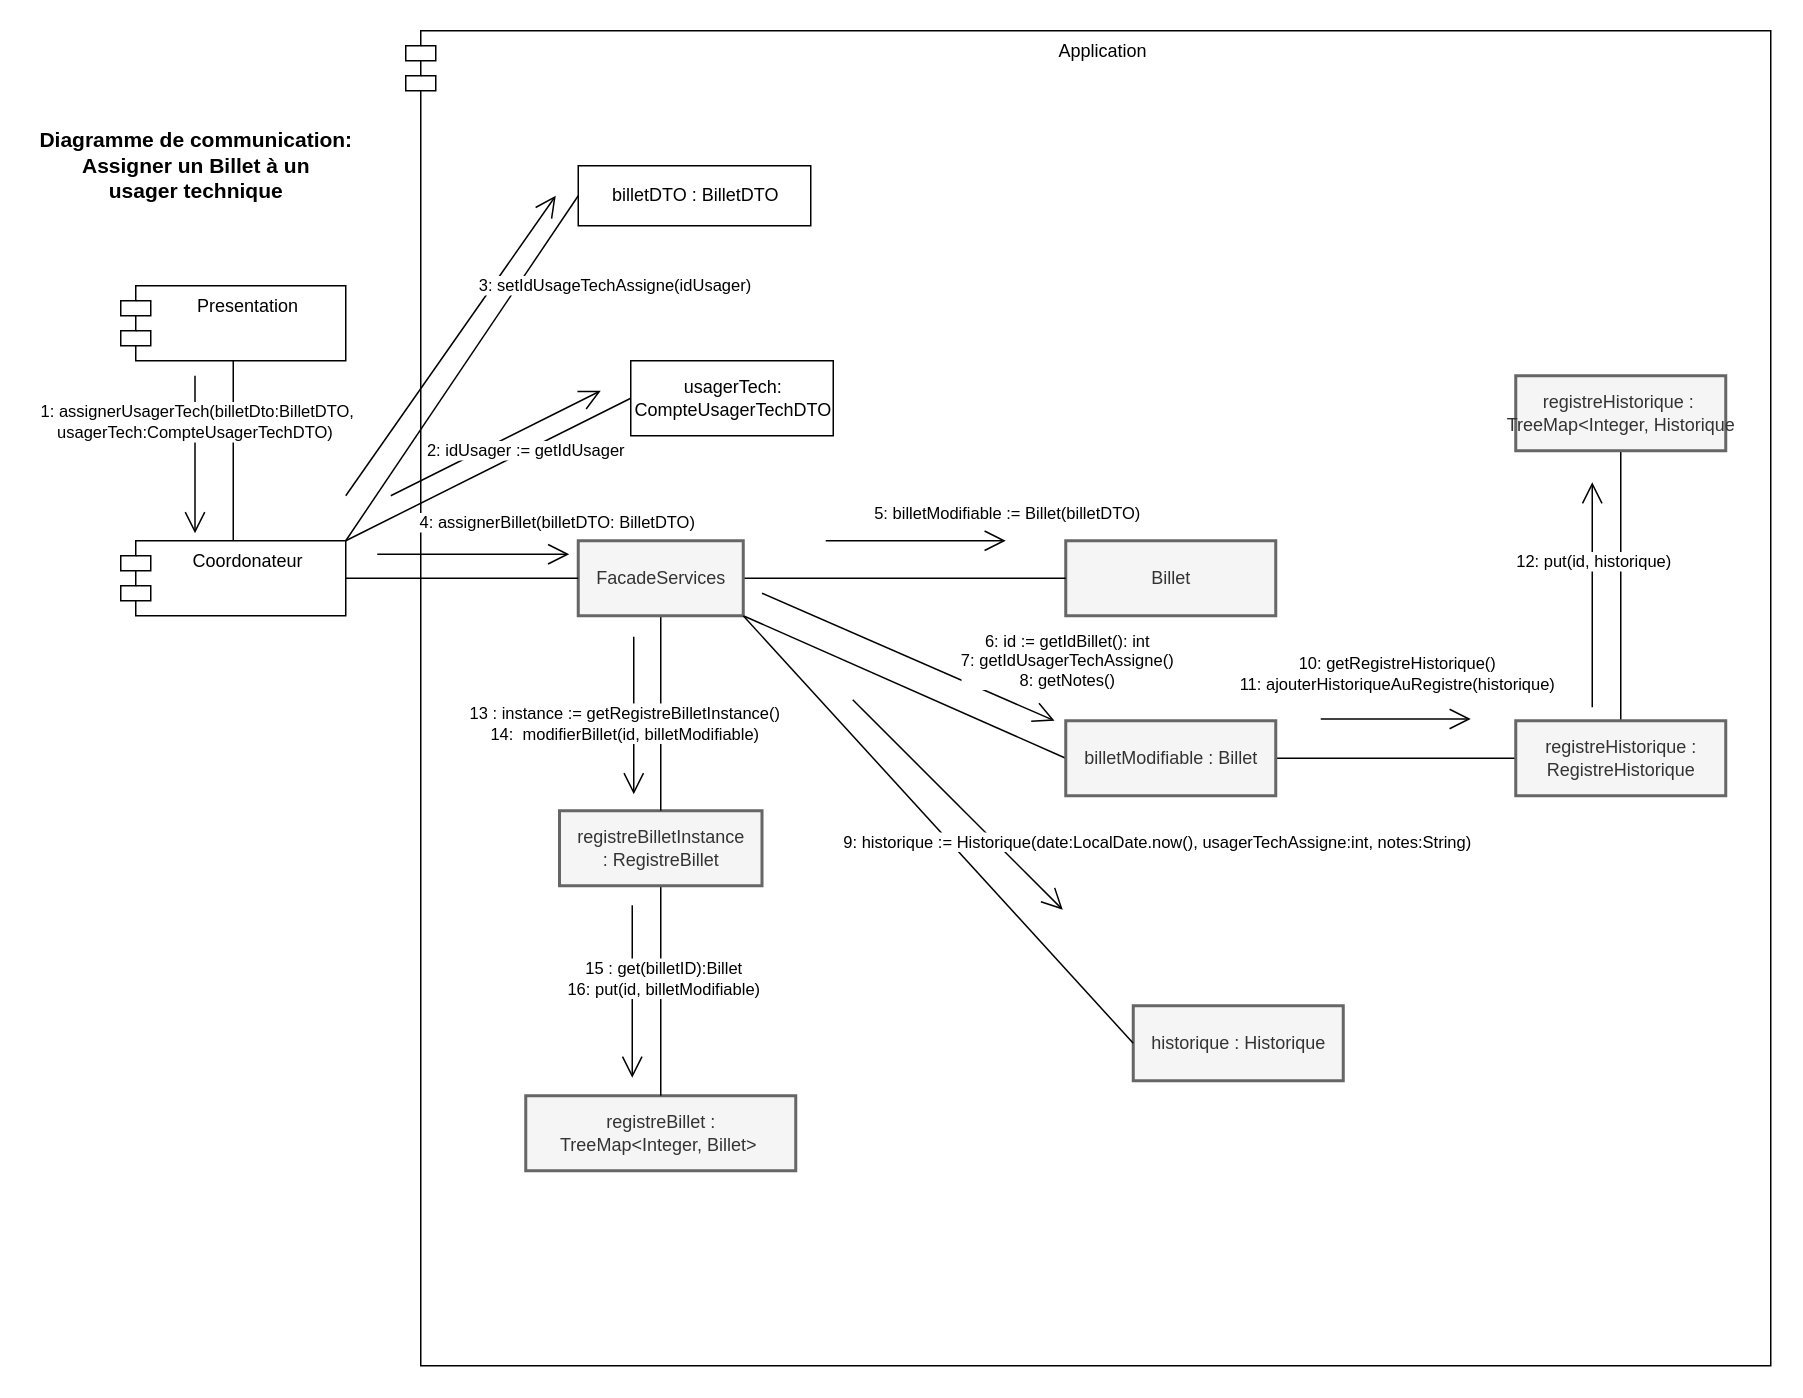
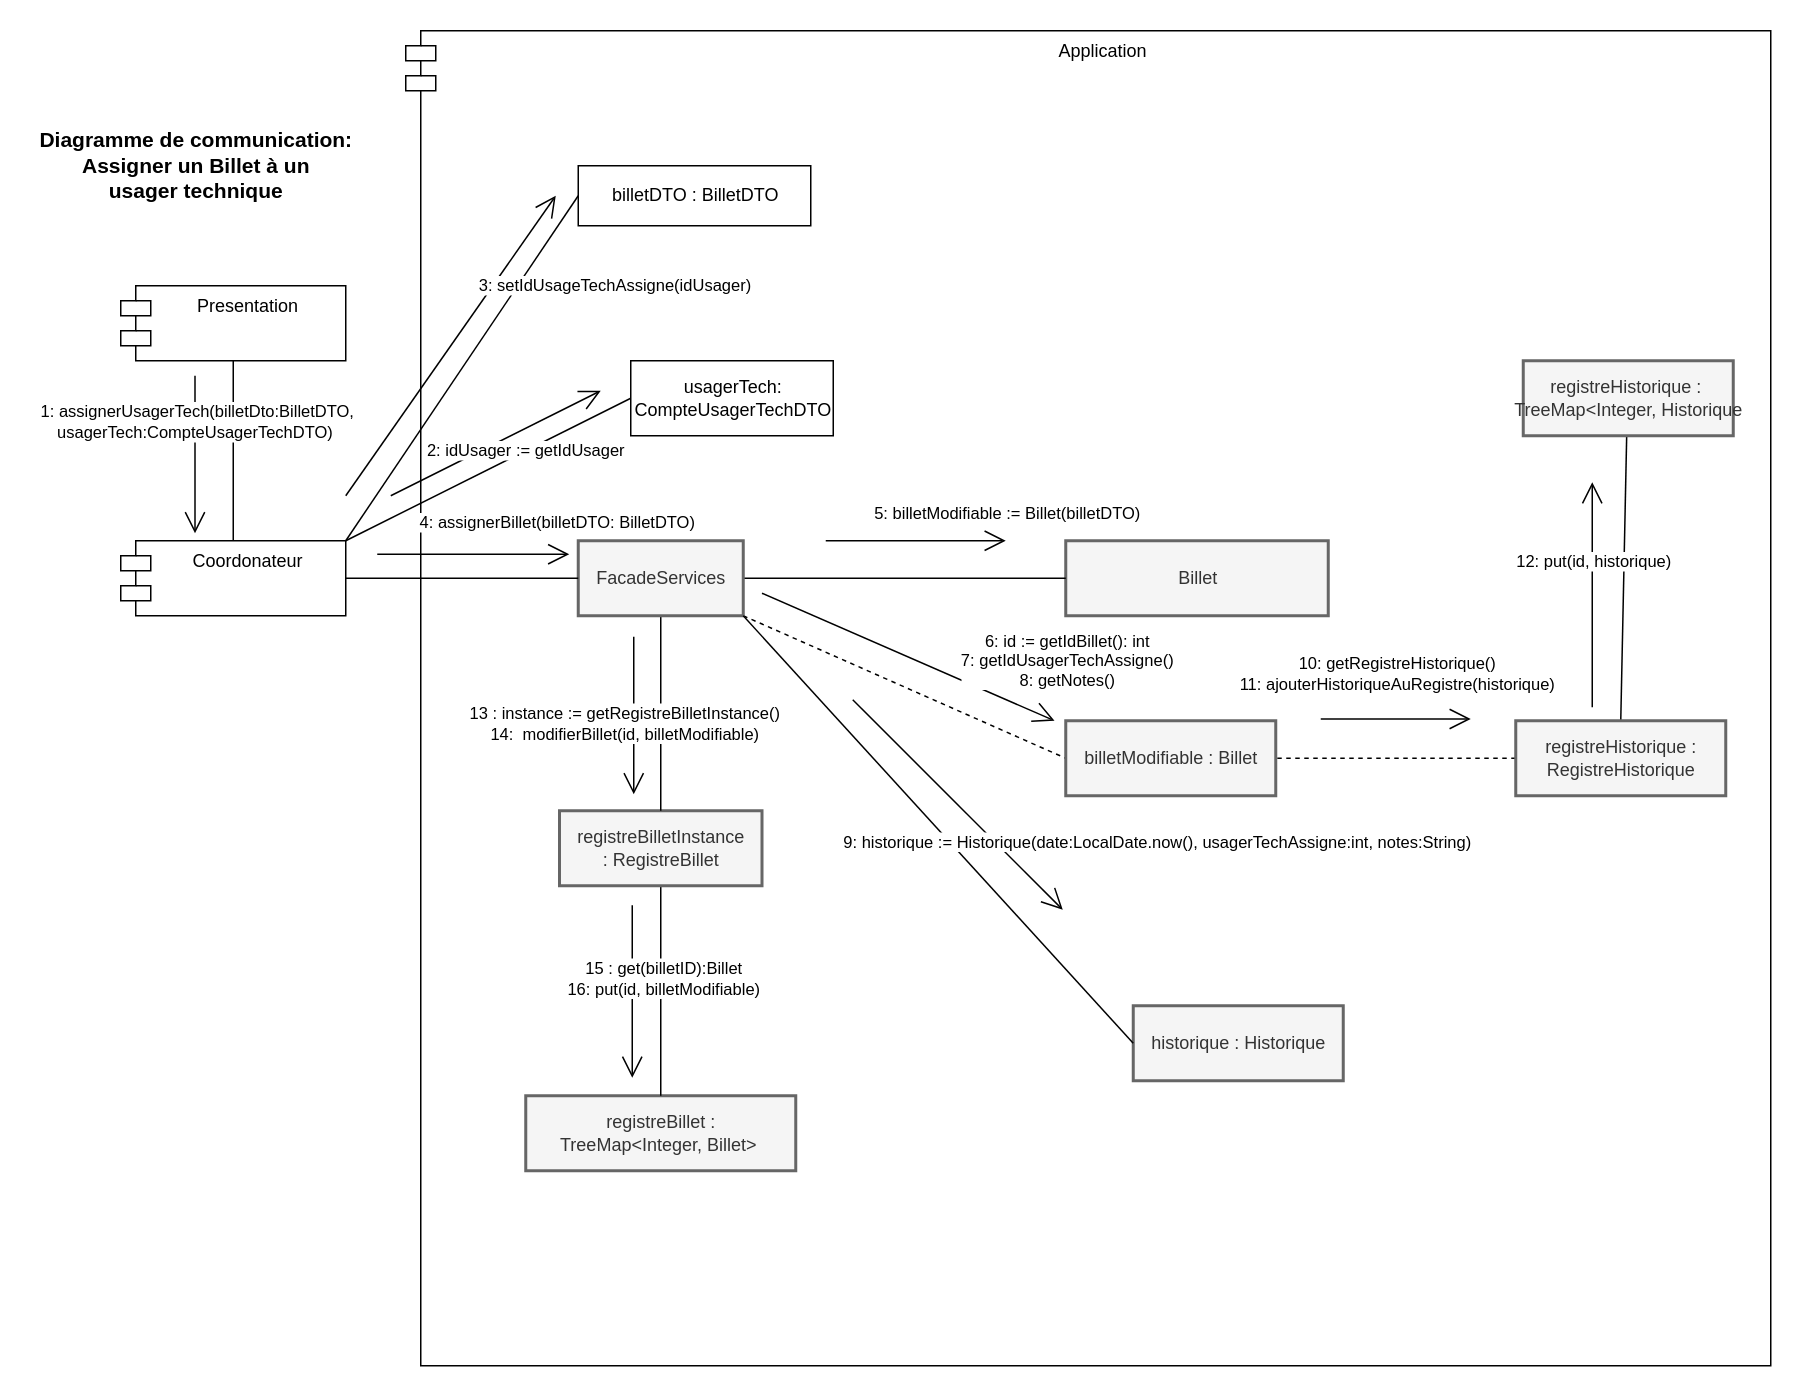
node "registreHistorique : TreeMap<Integer, Historique": moved (1621, 413) -> (1628, 398)
node "Billet": size 210x75 -> 263x75
edge "FacadeServices" -- "billetModifiable : Billet": style solid -> dashed
edge "billetModifiable : Billet" -- "registreHistorique : RegistreHistorique": style solid -> dashed
